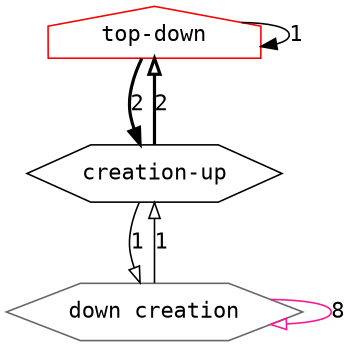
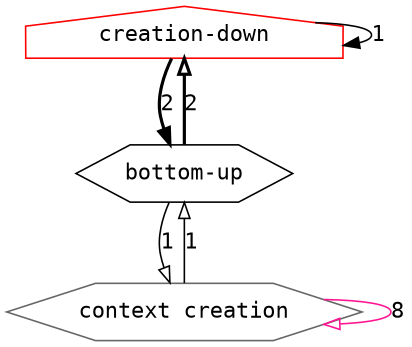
node "top-down": label "top-down" -> "creation-down"
node "creation-up": label "creation-up" -> "bottom-up"
node "down creation": label "down creation" -> "context creation"
